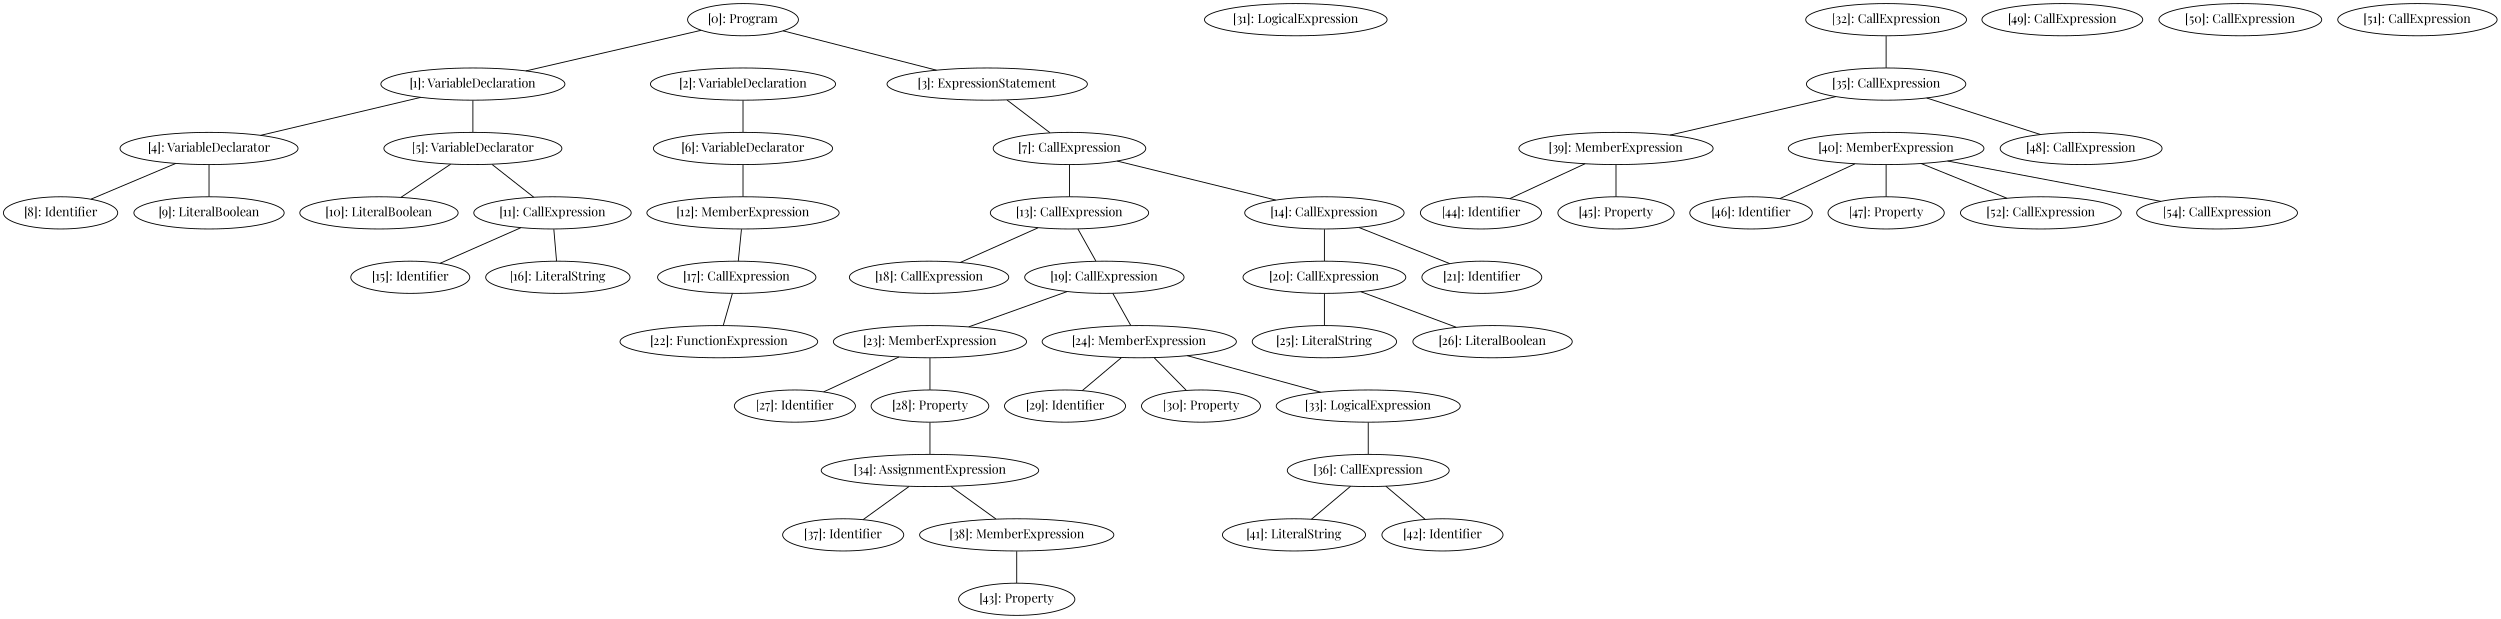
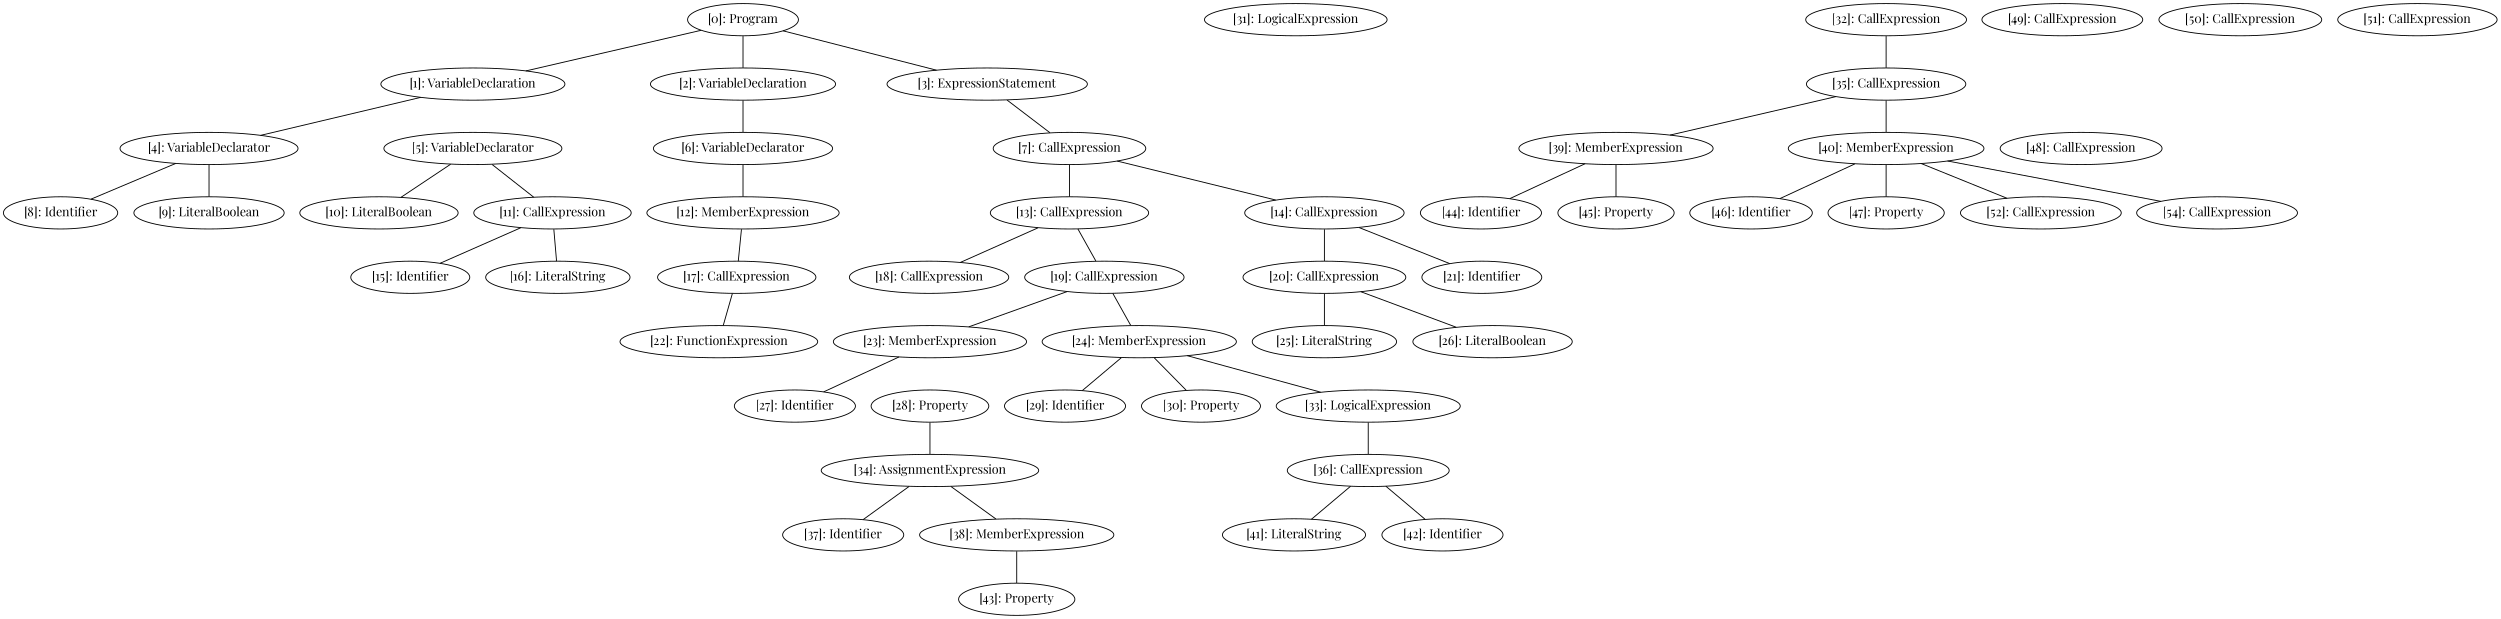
edge "[0]: Program" -- "[2]: VariableDeclaration": added
edge "[1]: VariableDeclaration" -- "[5]: VariableDeclarator": removed
edge "[35]: CallExpression" -- "[48]: CallExpression": now "[35]: CallExpression" -- "[40]: MemberExpression"
edge "[23]: MemberExpression" -- "[28]: Property": removed
